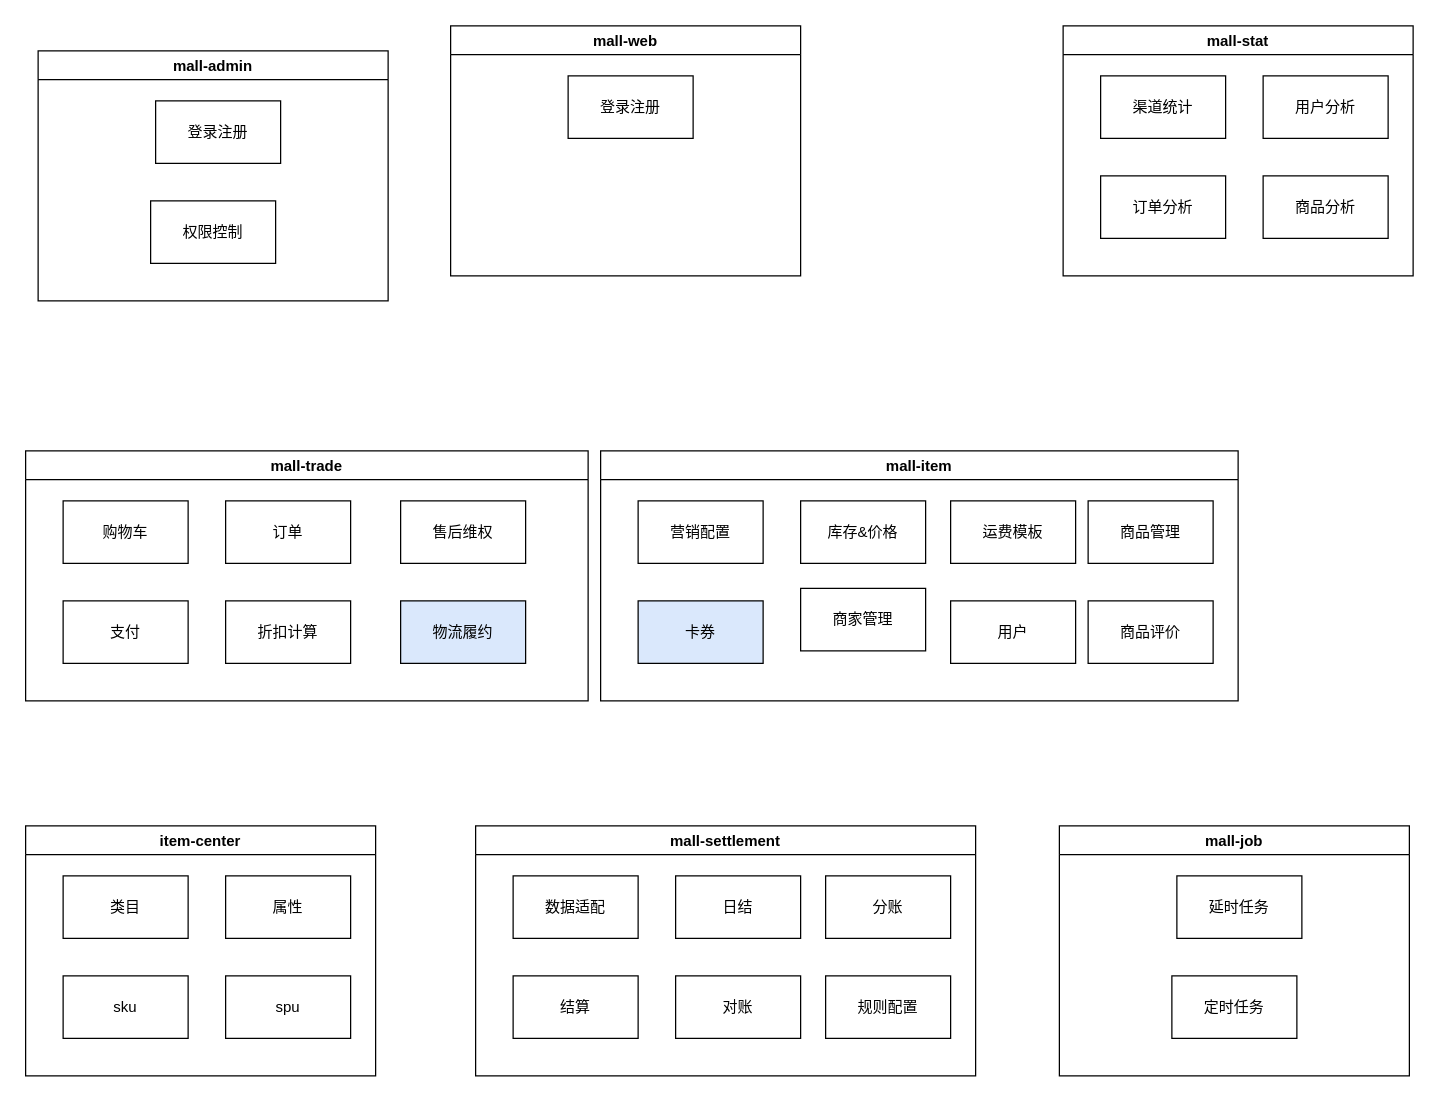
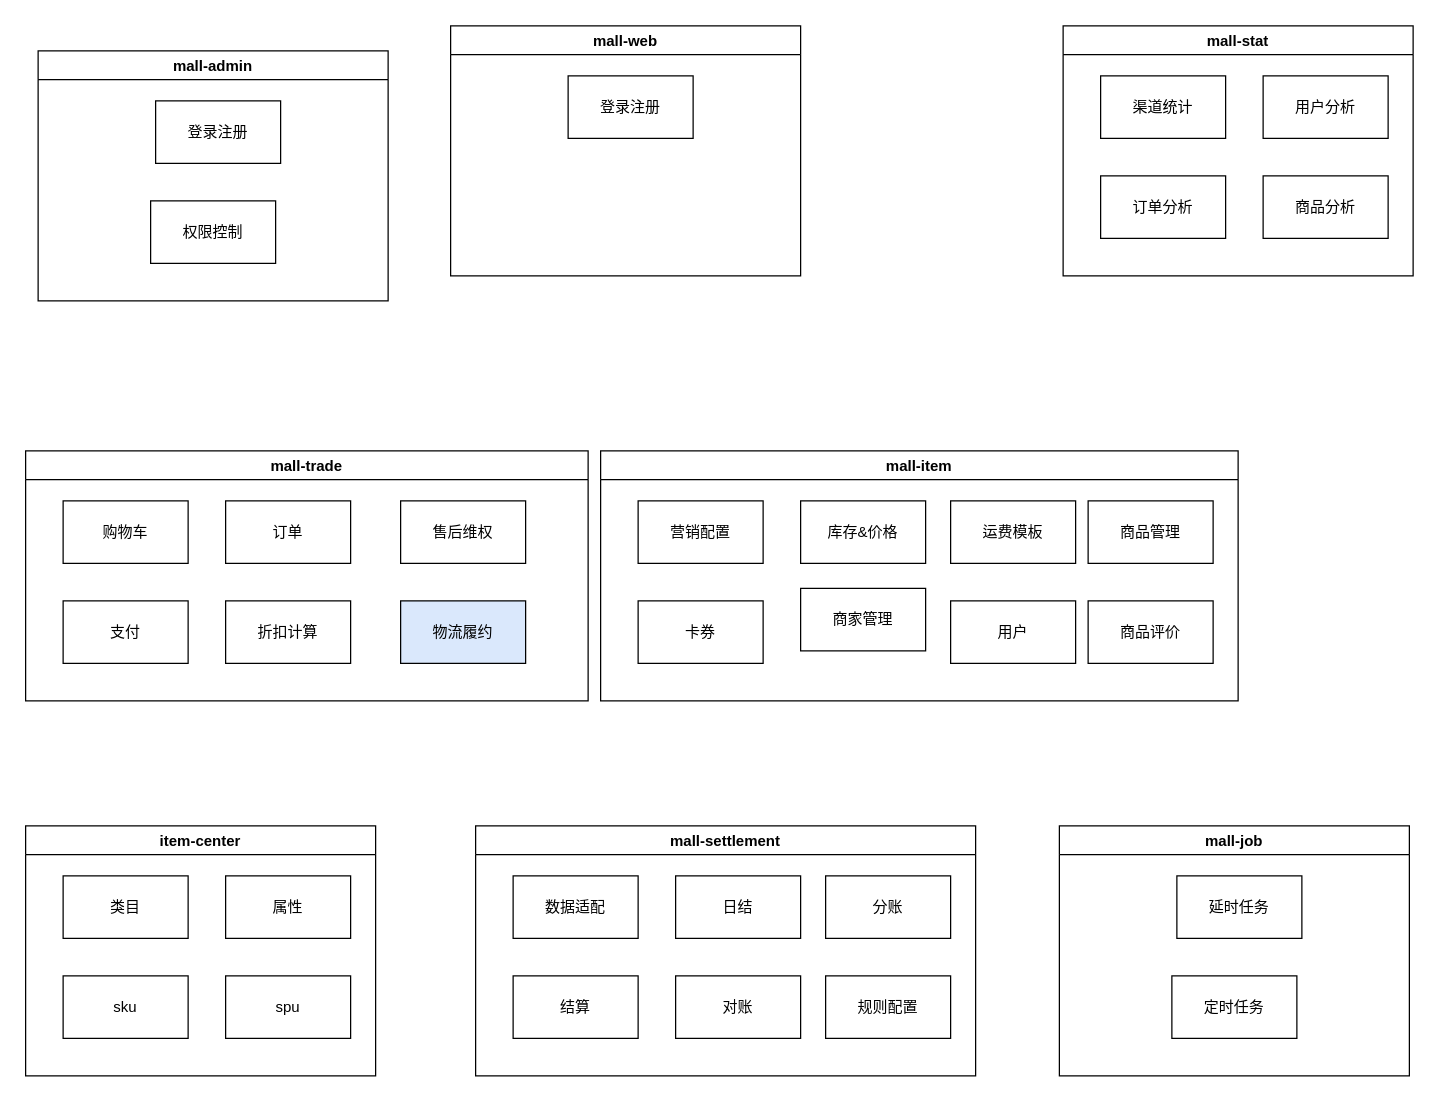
node "卡券": fillcolor #dae8fc -> #ffffff
